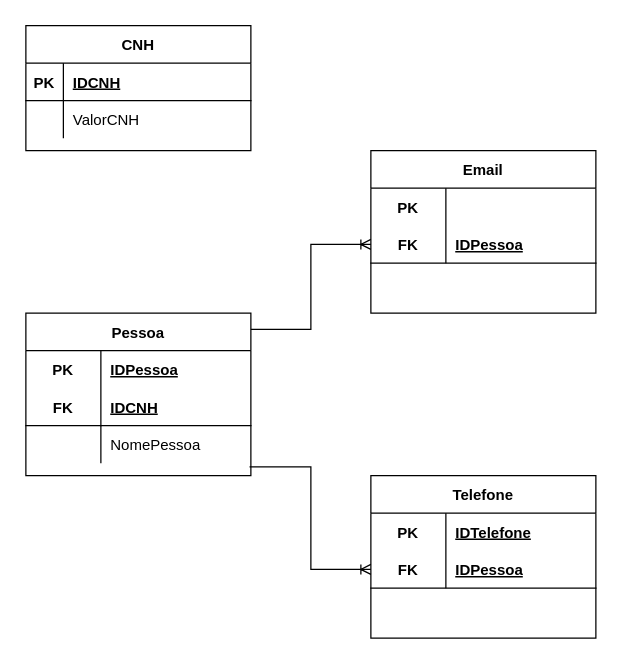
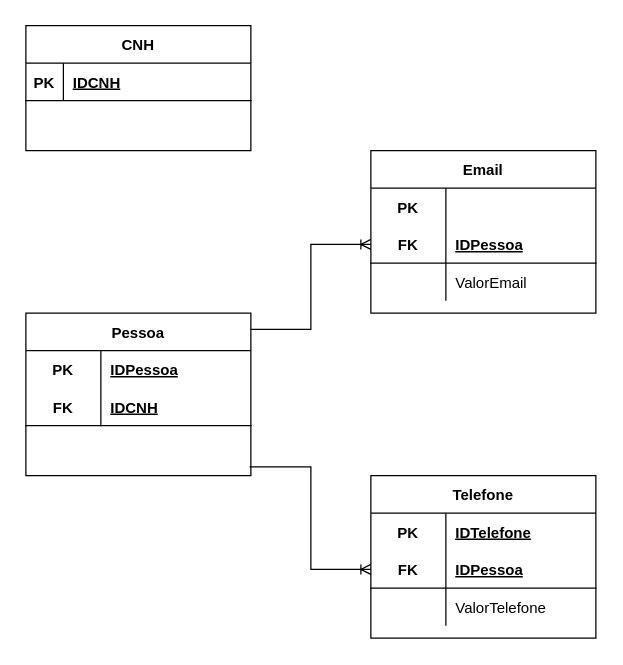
node "ValorCNH": removed
node "ValorEmail": added
node "NomePessoa": removed
node "ValorTelefone": added
